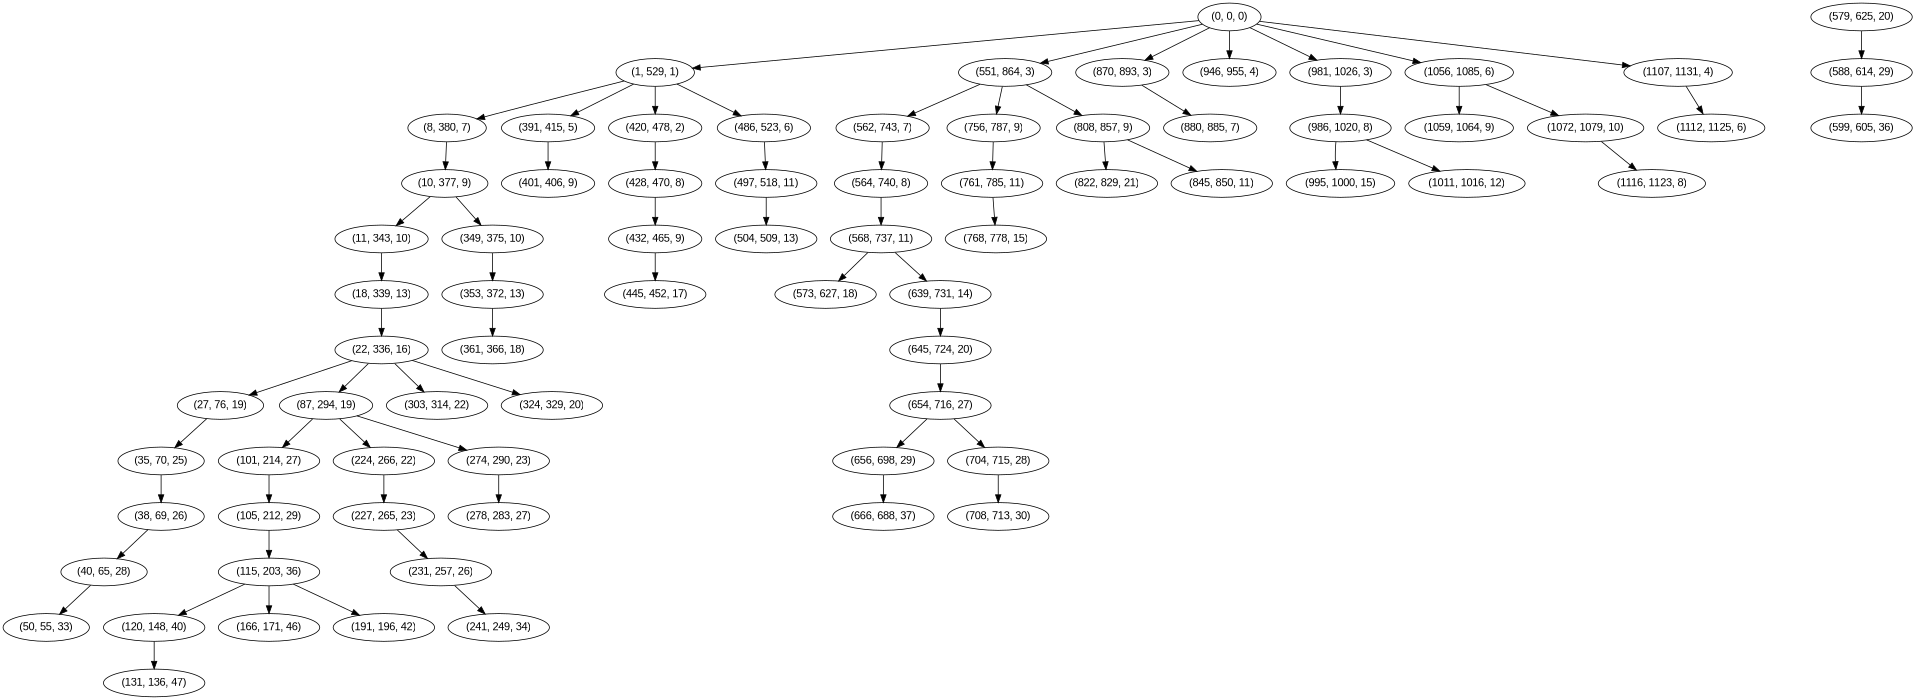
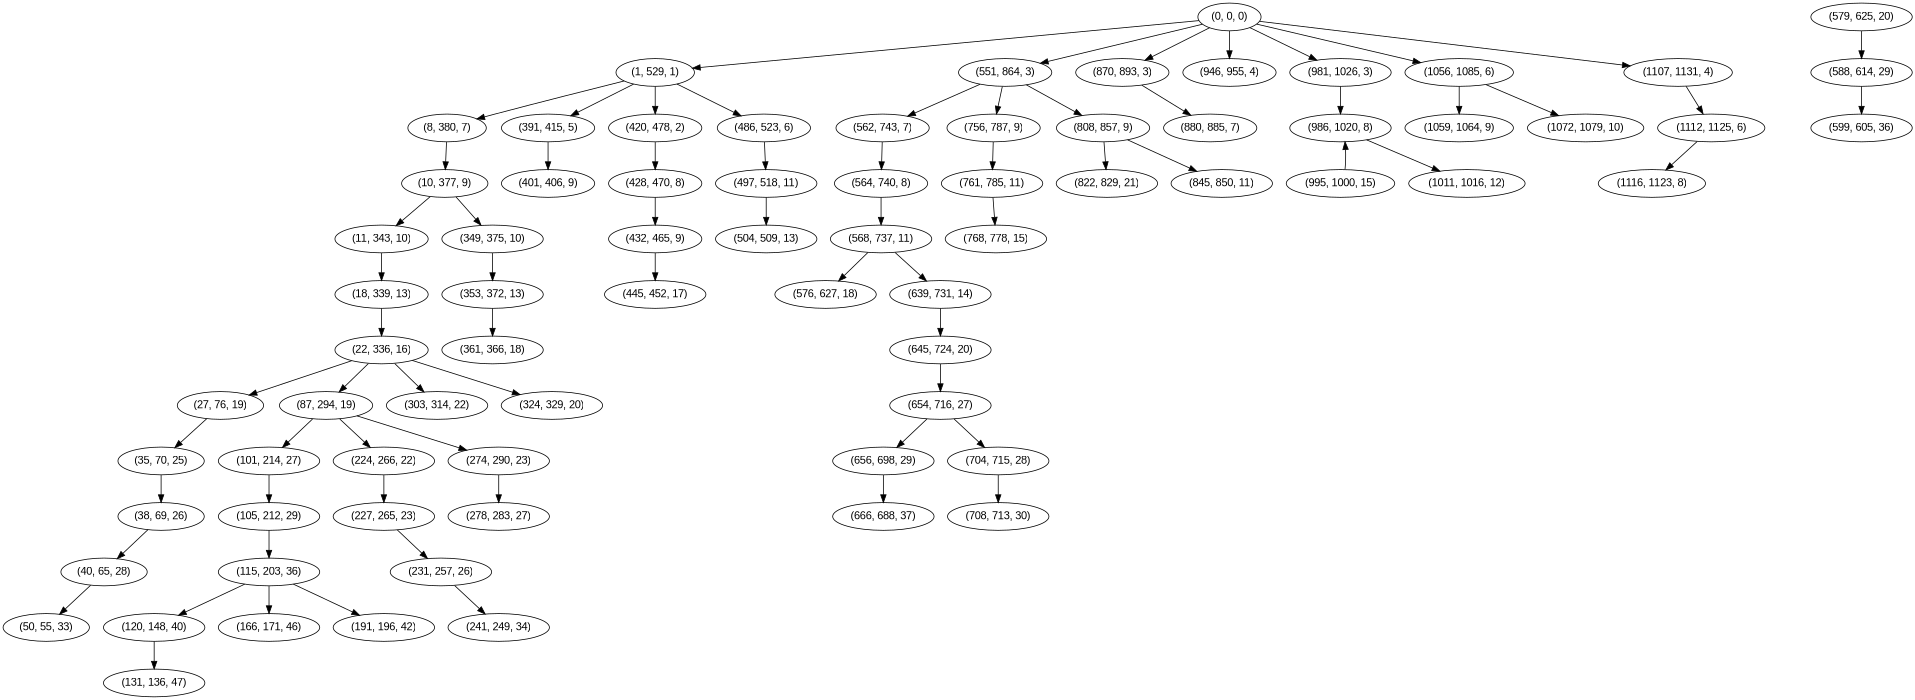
edge "(986, 1020, 8)" -> "(995, 1000, 15)": reversed
edge "(1072, 1079, 10)" -> "(1116, 1123, 8)": now "(1112, 1125, 6)" -> "(1116, 1123, 8)"
node "(573, 627, 18)": label "(573, 627, 18)" -> "(576, 627, 18)"
